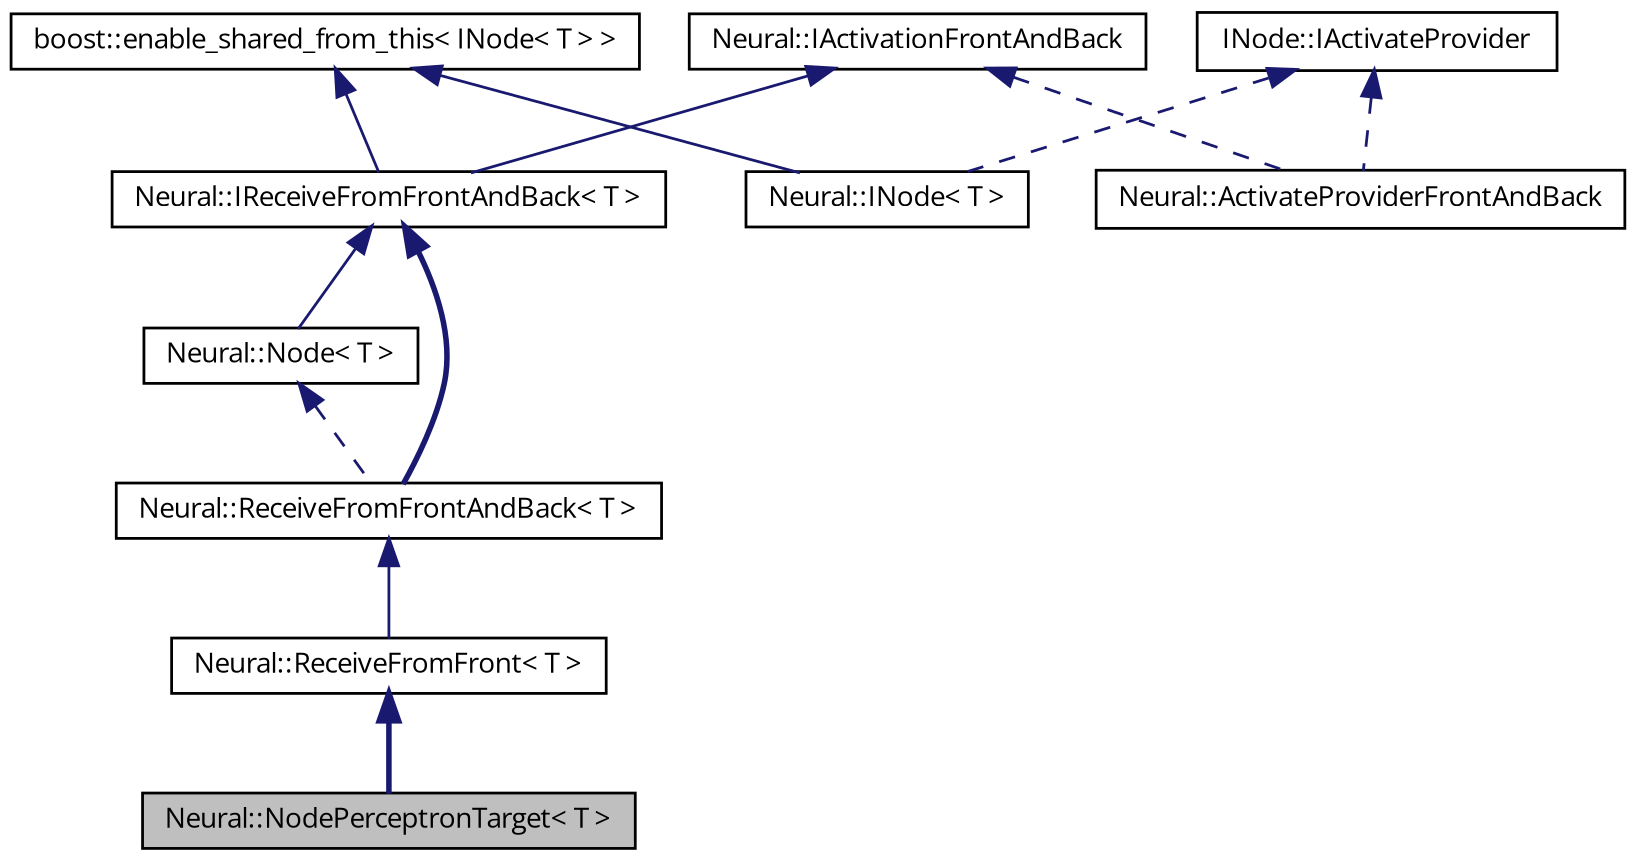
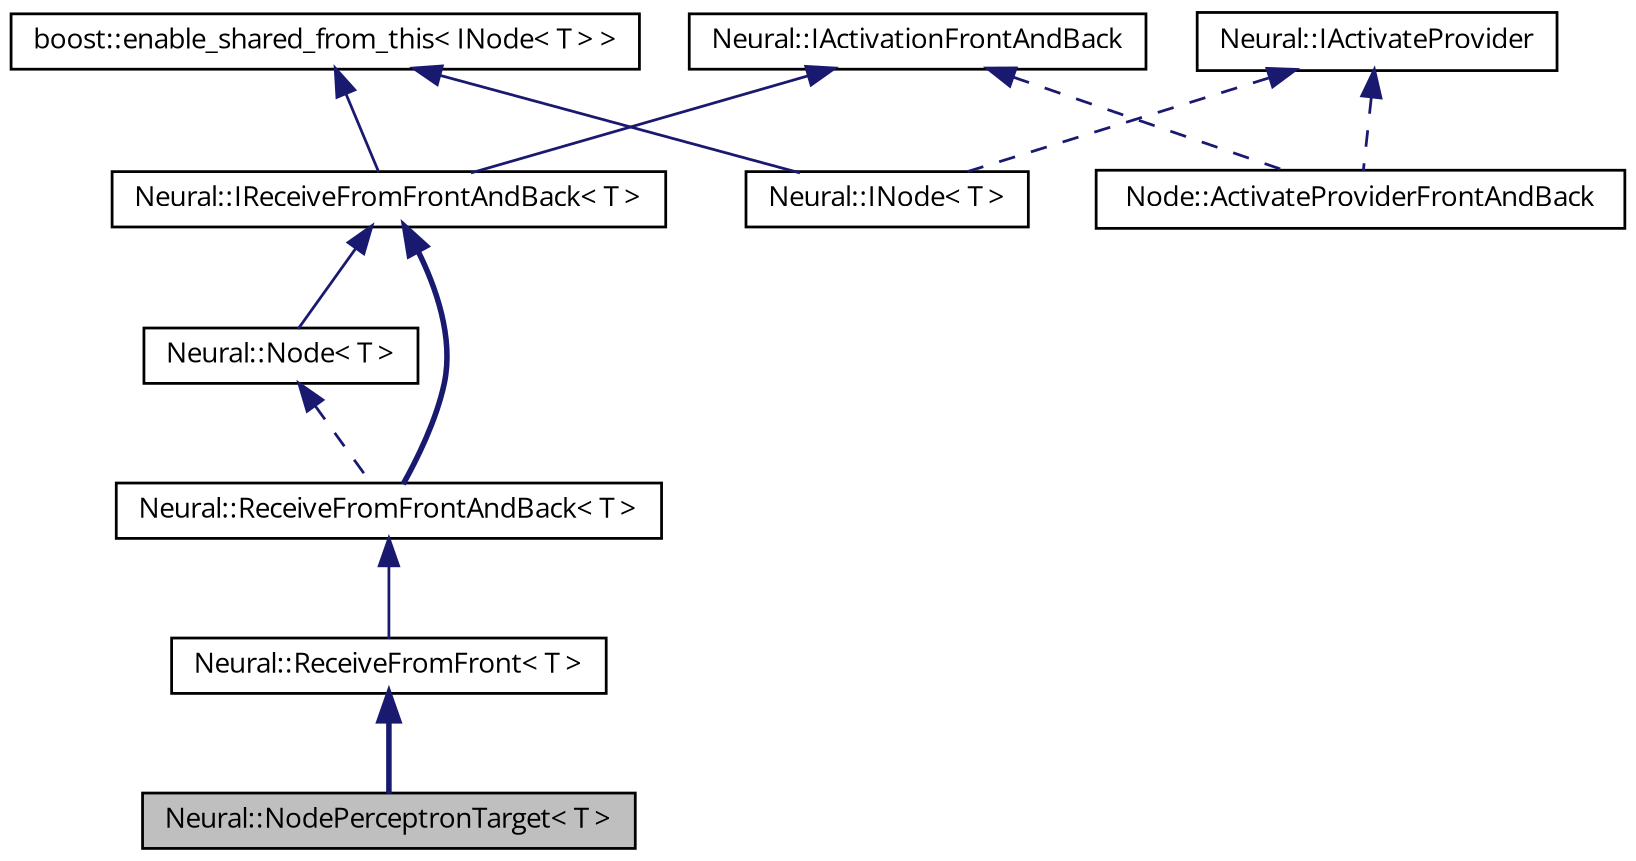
node "INode::IActivateProvider": label "INode::IActivateProvider" -> "Neural::IActivateProvider"
node "Neural::ActivateProviderFrontAndBack": label "Neural::ActivateProviderFrontAndBack" -> "Node::ActivateProviderFrontAndBack"
